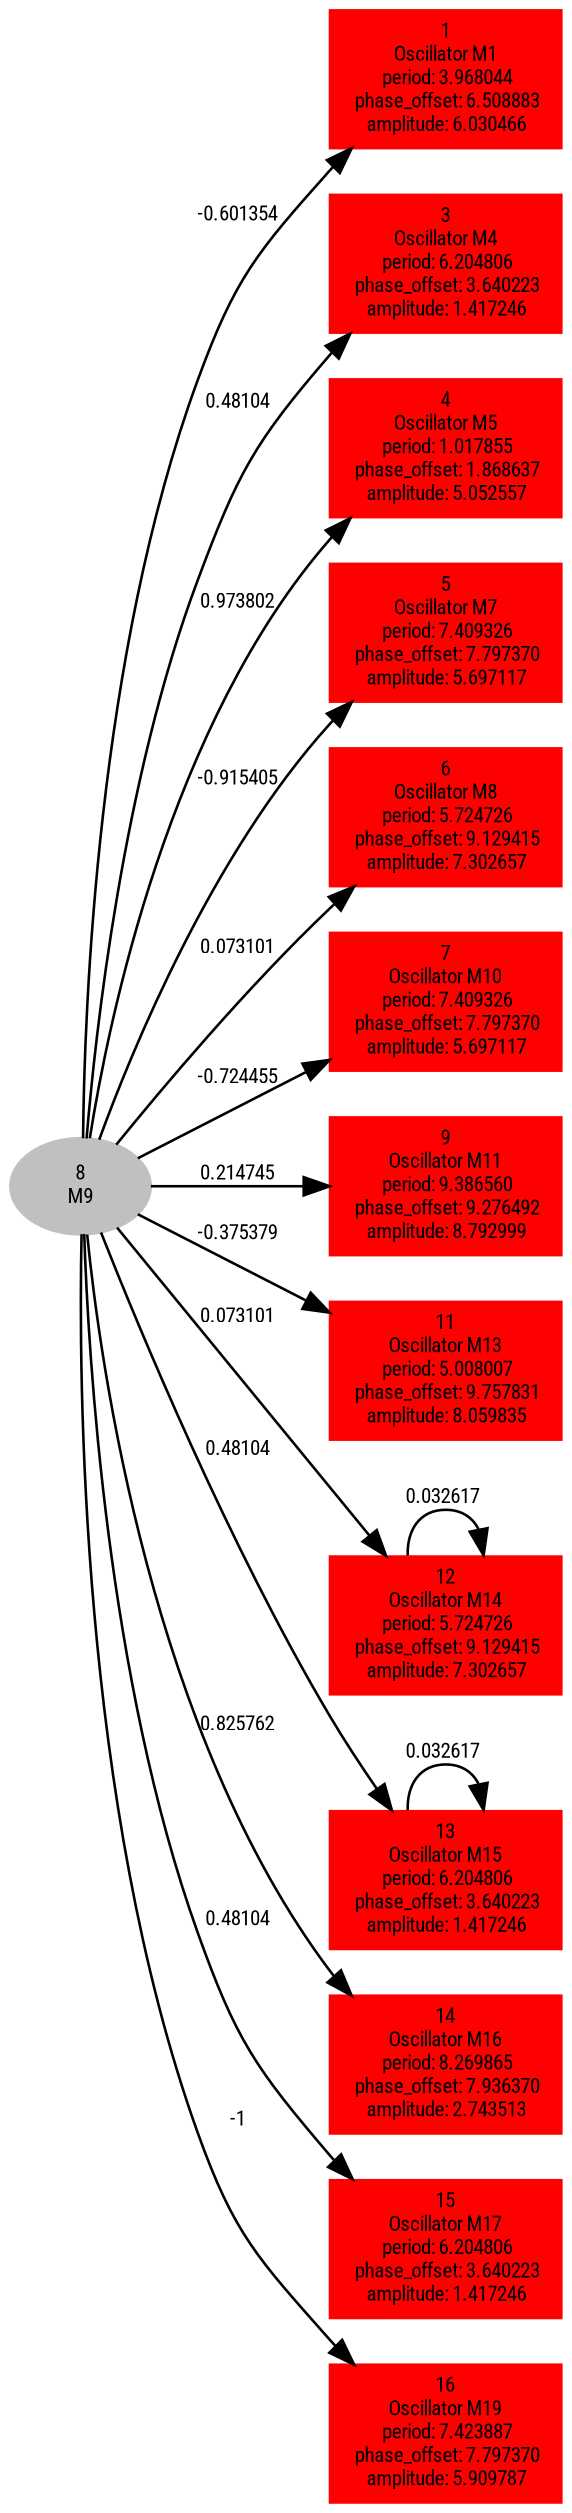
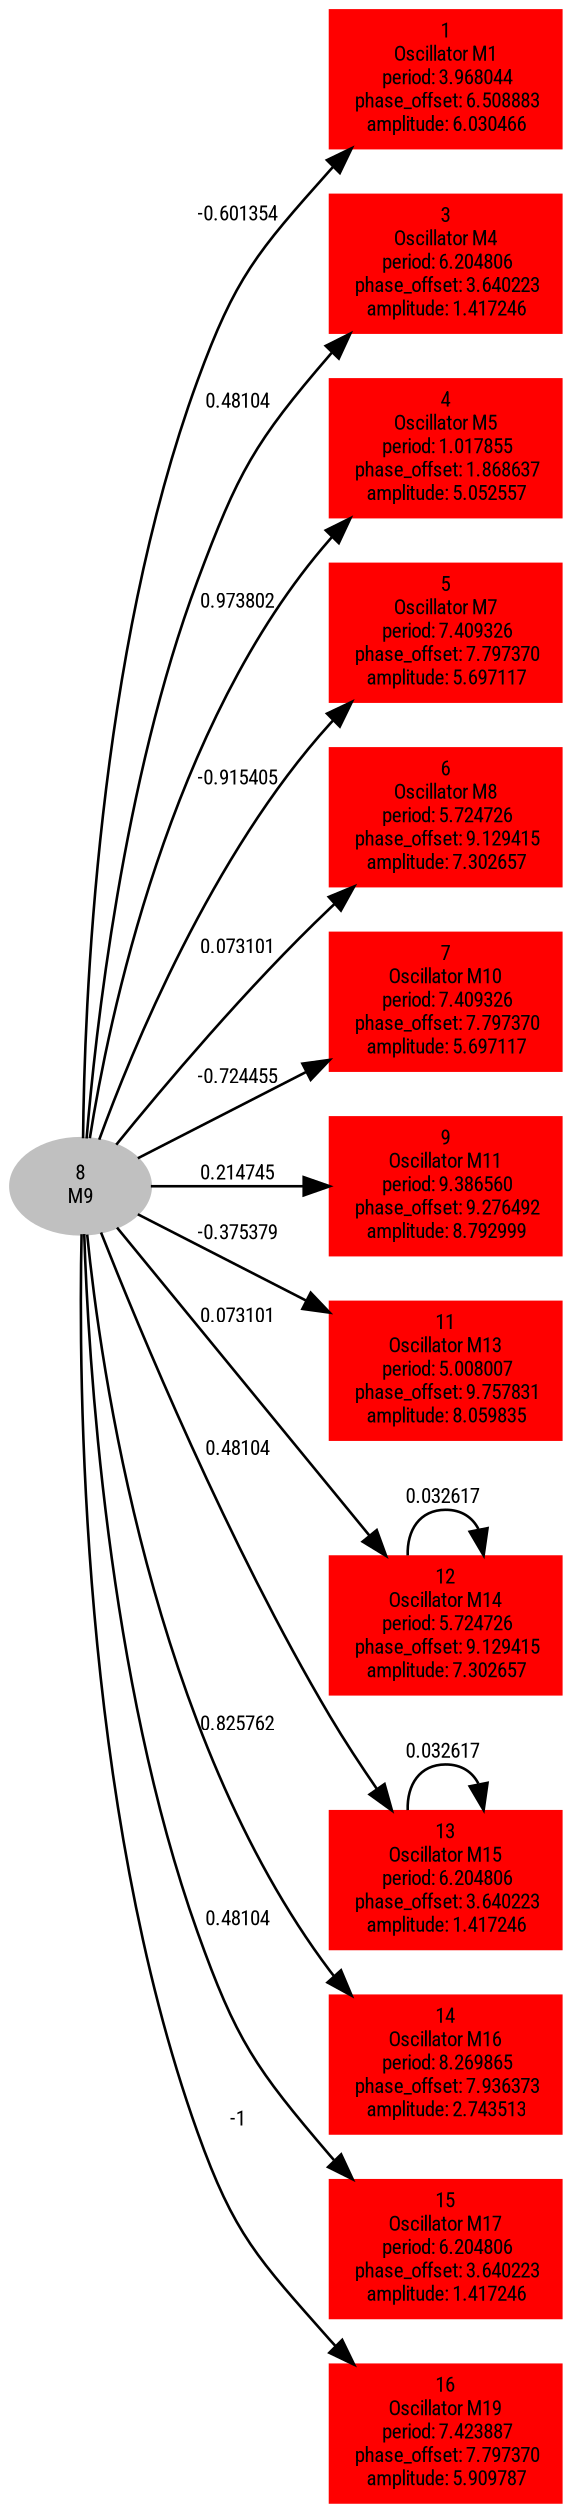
node "14": text "phase_offset: 7.936370" -> "phase_offset: 7.936373"
